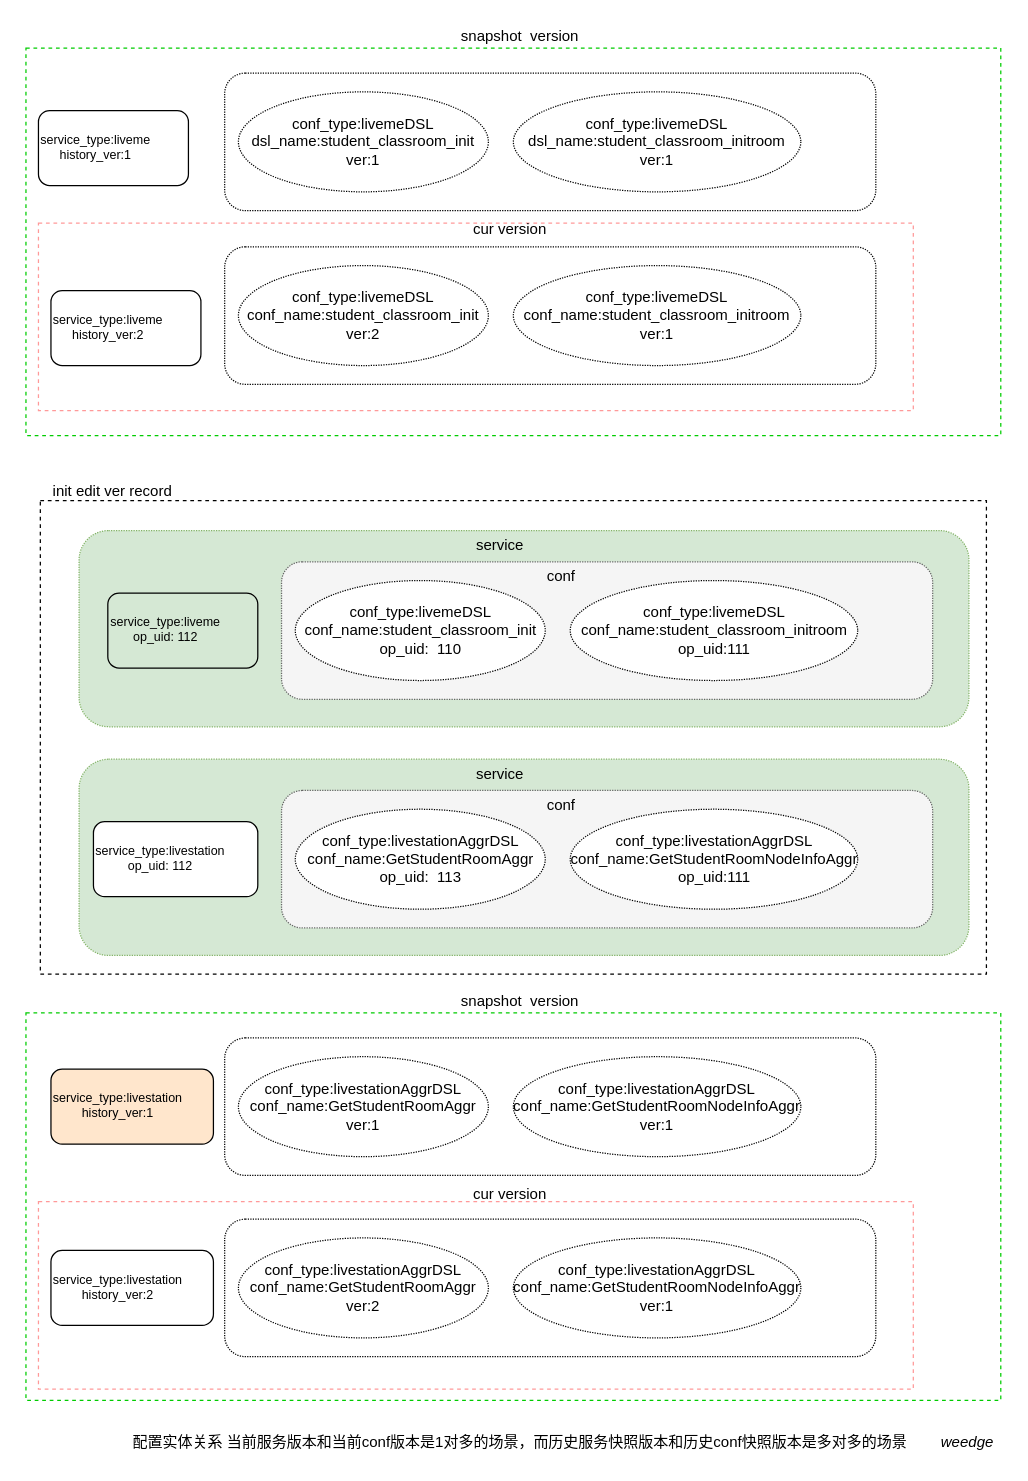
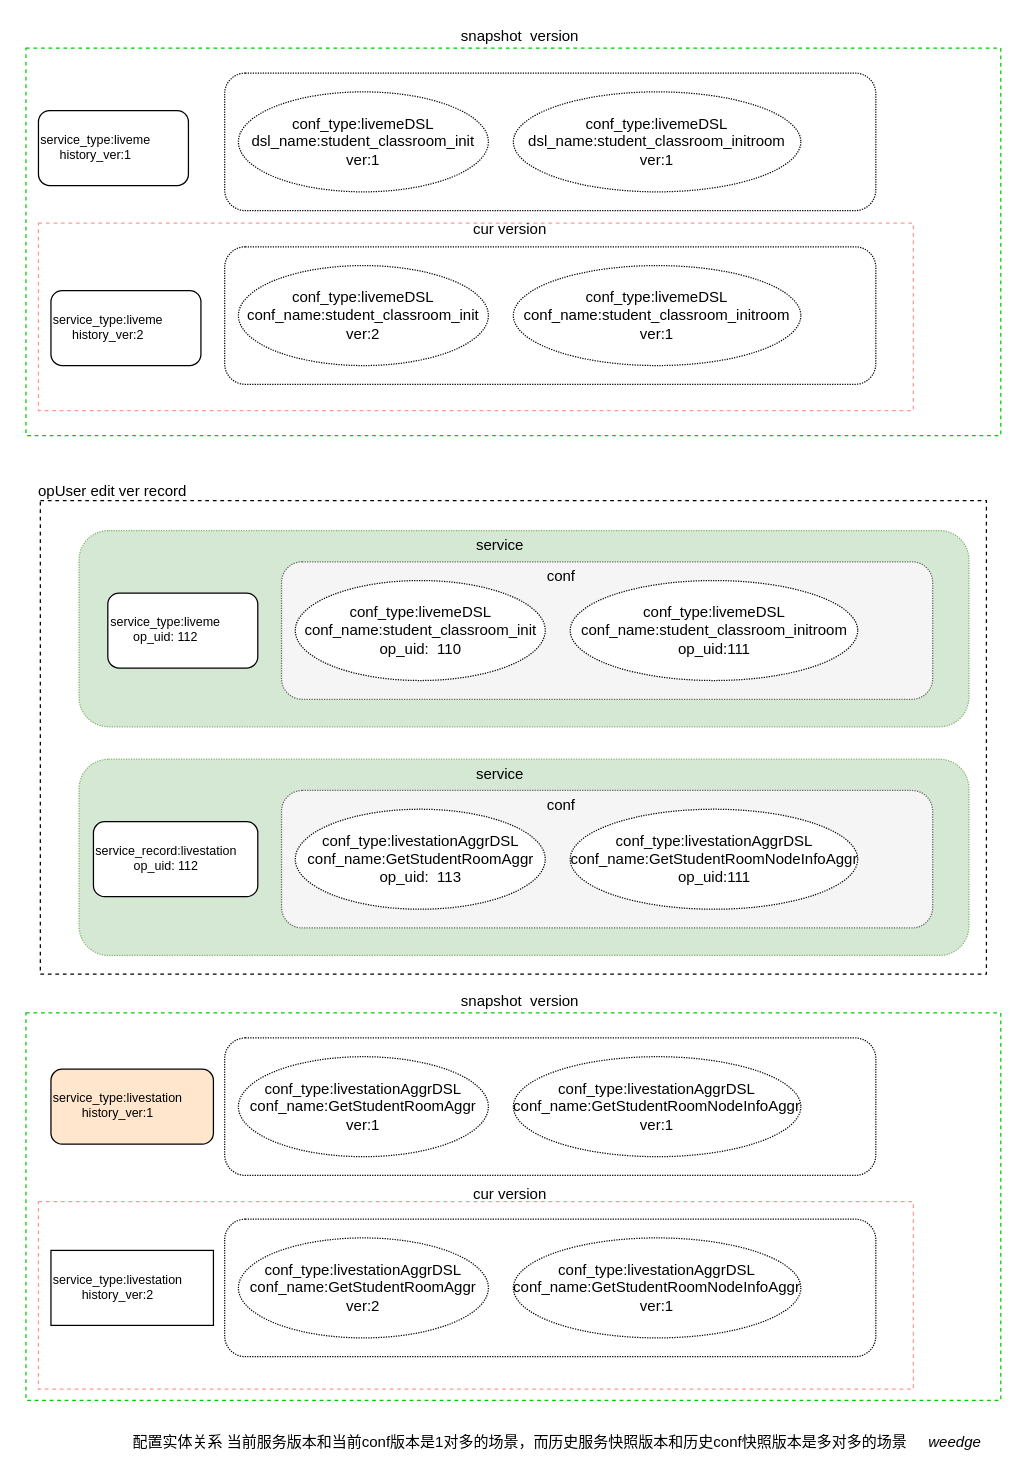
node "init edit ver record": label "init edit ver record" -> "opUser edit ver record"
node "service_type:liveme op_uid: 112": fillcolor #d5e8d4 -> #ffffff
node "service_type:livestation op_uid: 112": label "service_type:livestation op_uid: 112" -> "service_record:livestation op_uid: 112"
node "service_type:livestation history_ver:2": shape rounded rectangle -> rectangle
node "weedge": moved (966, 1443) -> (954, 1443)
